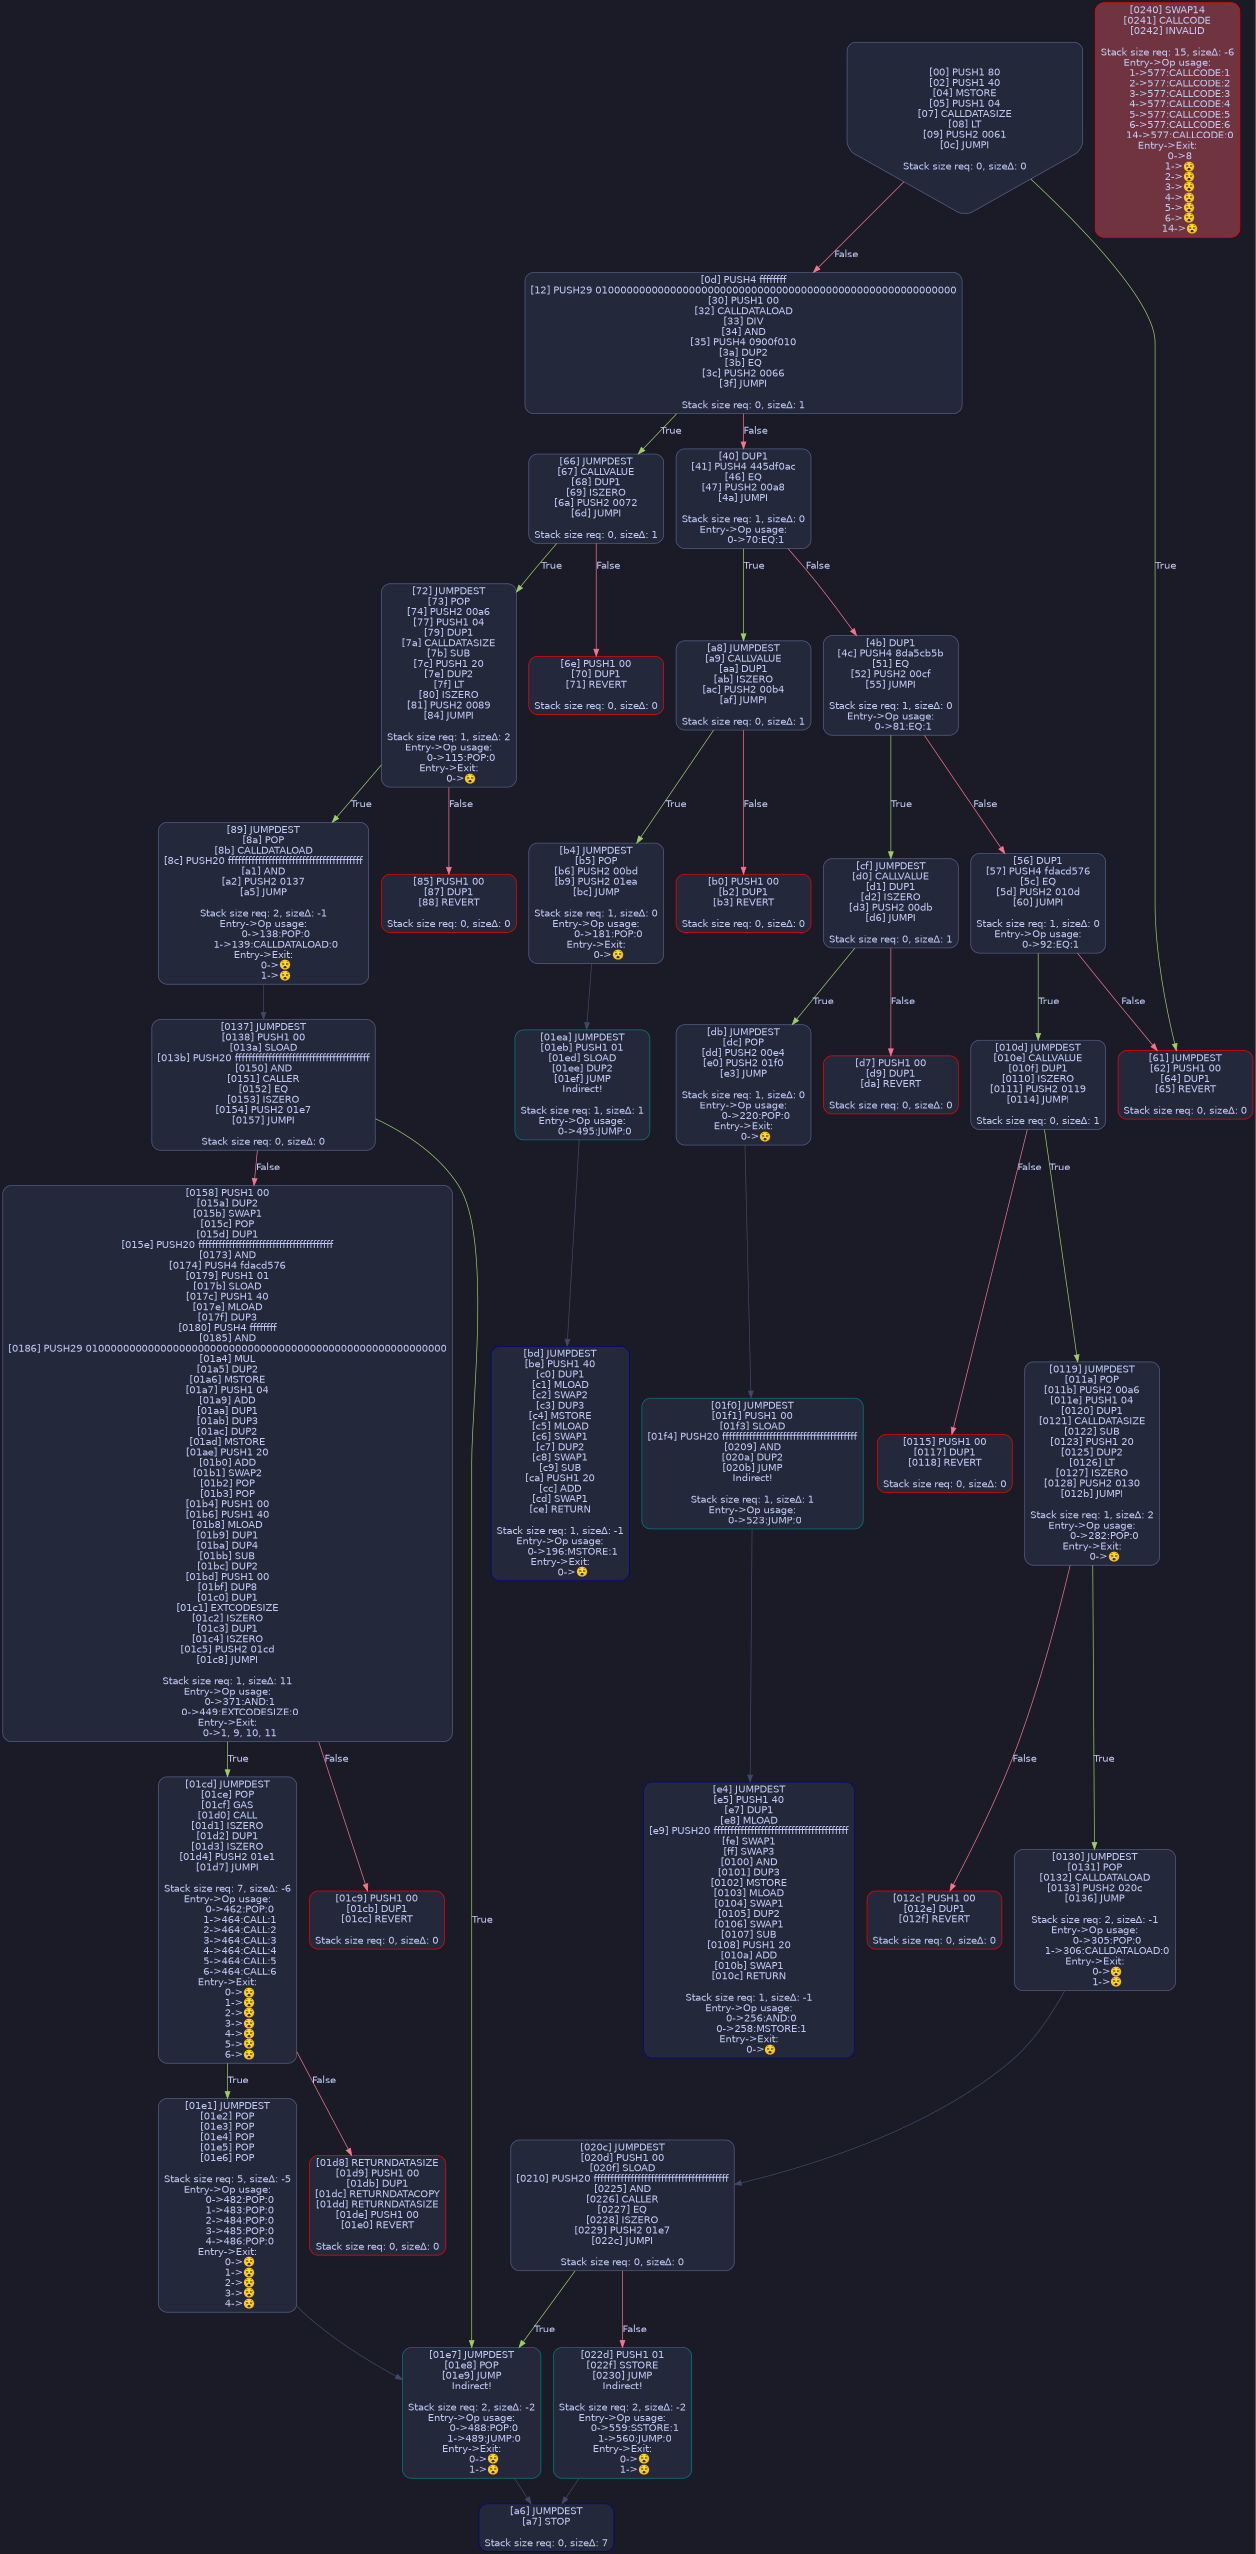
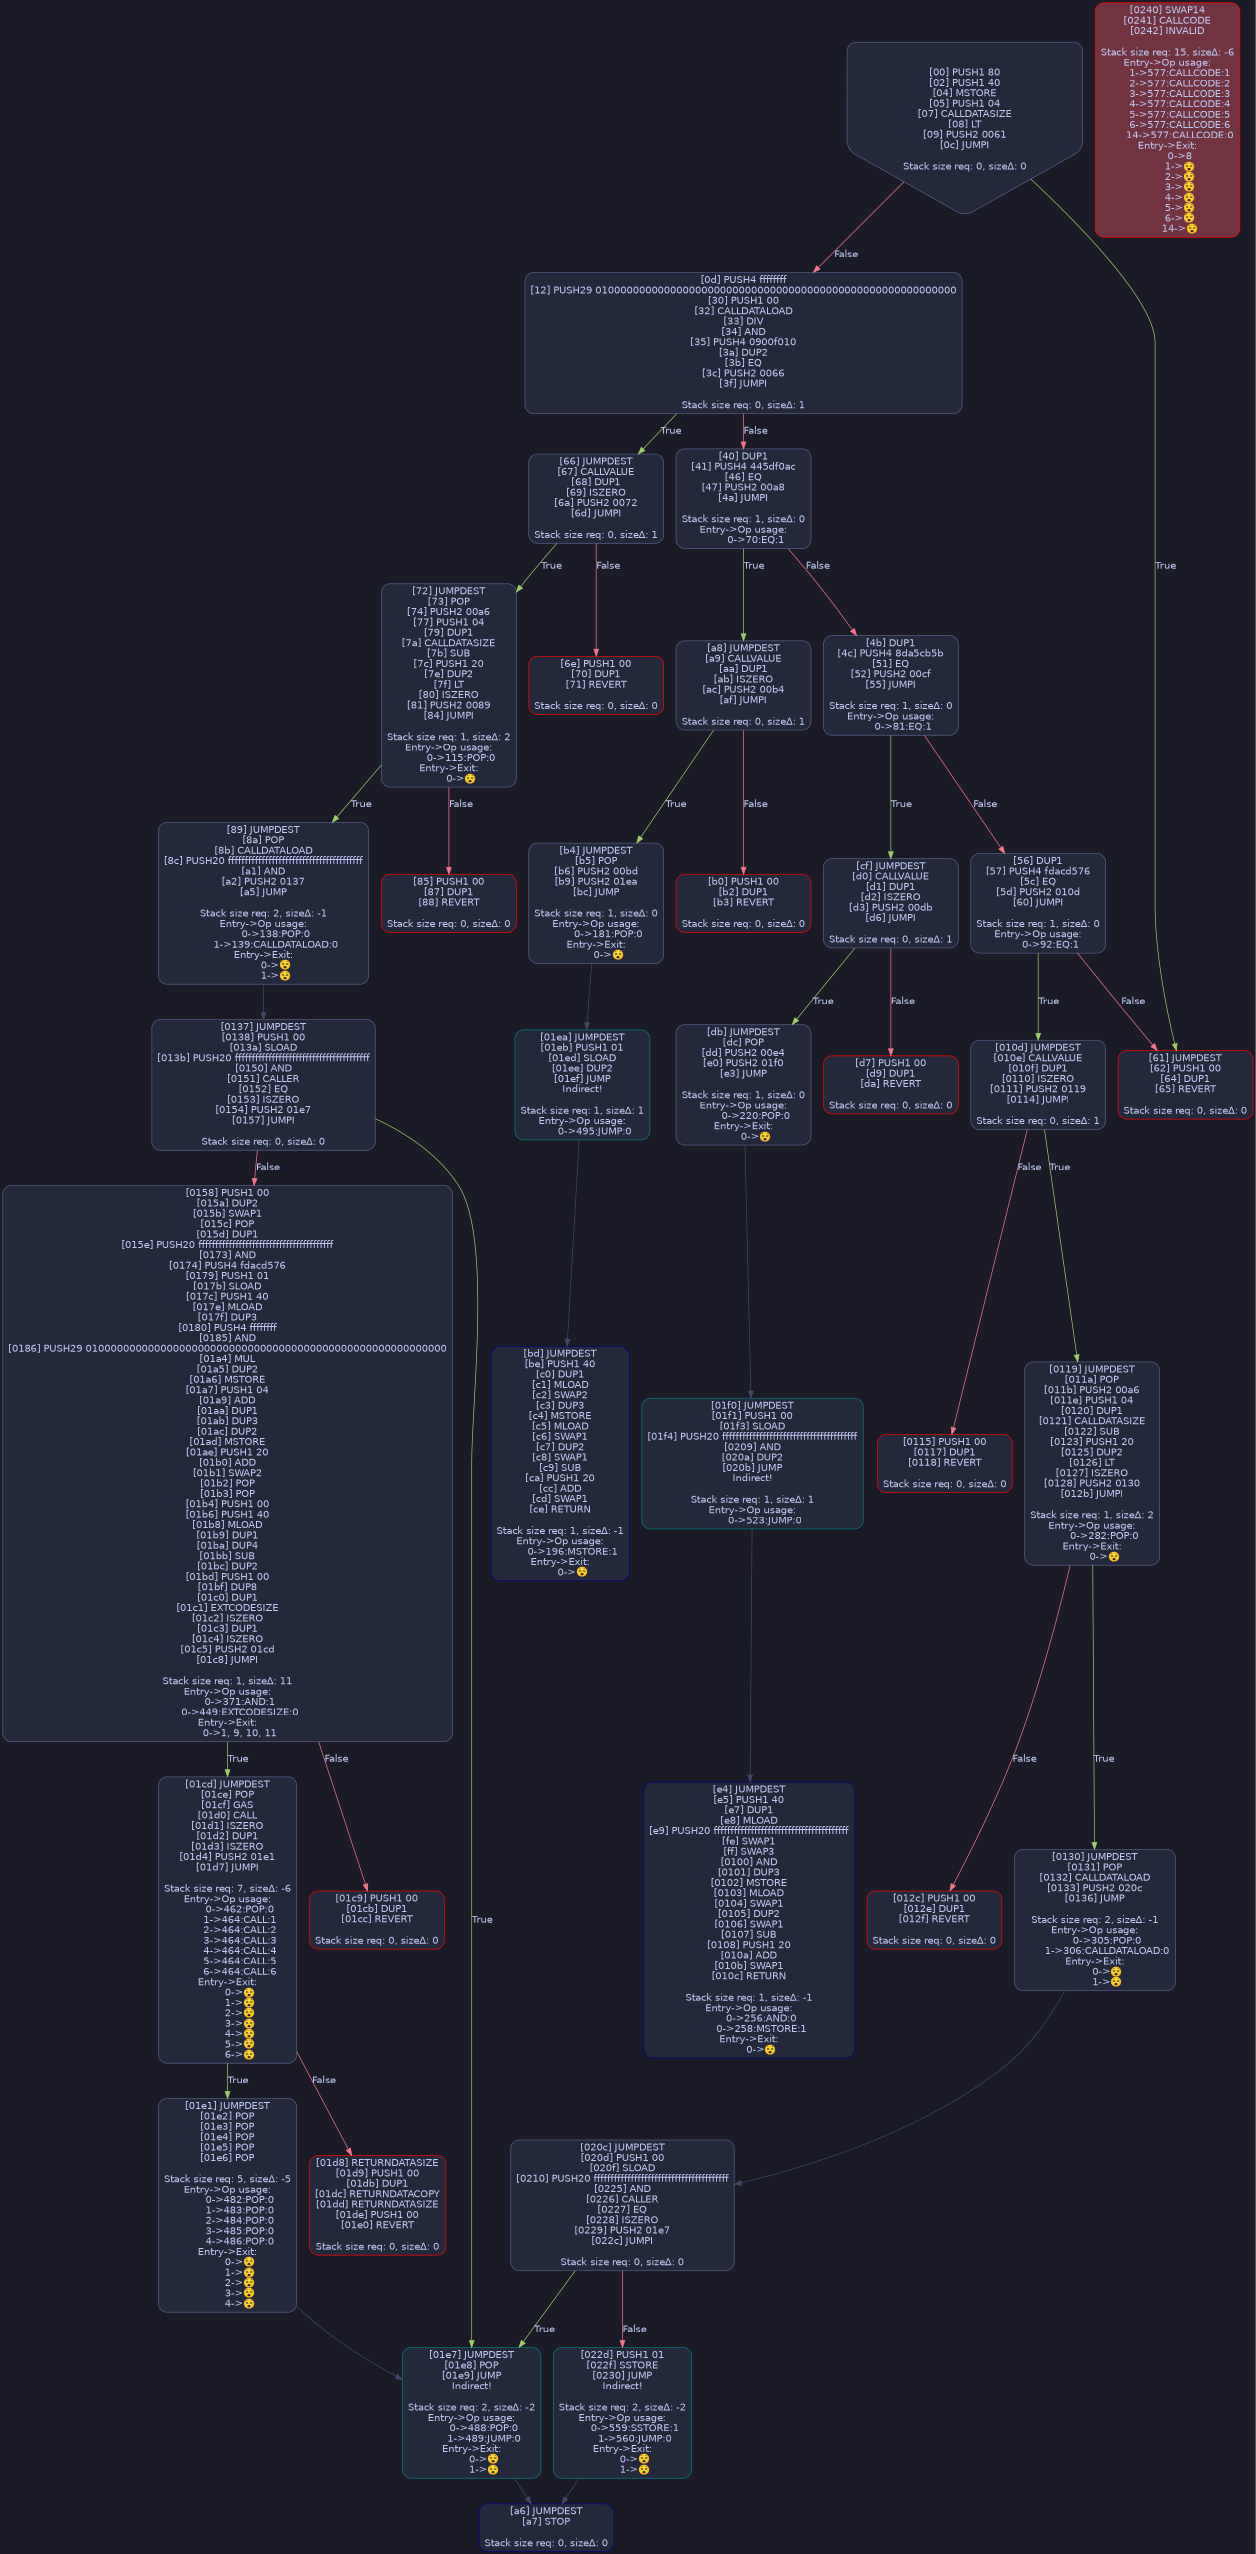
node "[a6] JUMPDEST [a7] STOP Stack size req: 0, sizeΔ: 7": label "[a6] JUMPDEST [a7] STOP Stack size req: 0, sizeΔ: 7" -> "[a6] JUMPDEST [a7] STOP Stack size req: 0, sizeΔ: 0"
